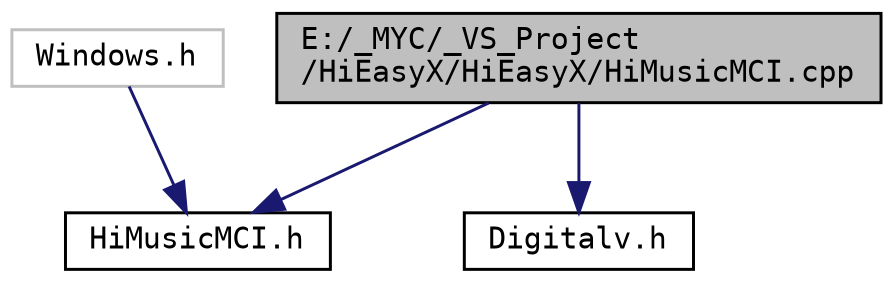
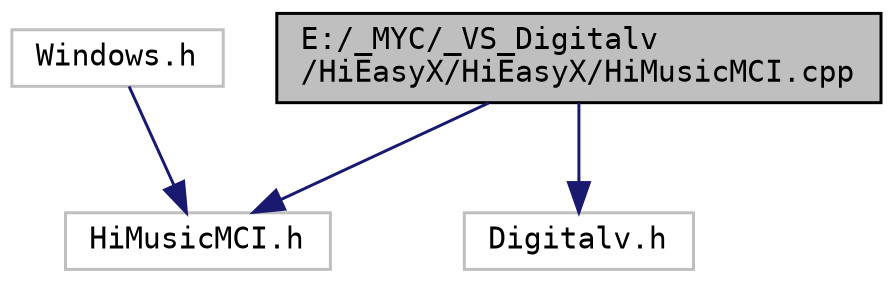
node "E:/_MYC/_VS_Project /HiEasyX/HiEasyX/HiMusicMCI.cpp": label "E:/_MYC/_VS_Project /HiEasyX/HiEasyX/HiMusicMCI.cpp" -> "E:/_MYC/_VS_Digitalv /HiEasyX/HiEasyX/HiMusicMCI.cpp"
node "HiMusicMCI.h": color black -> grey75
node "Digitalv.h": color black -> grey75
